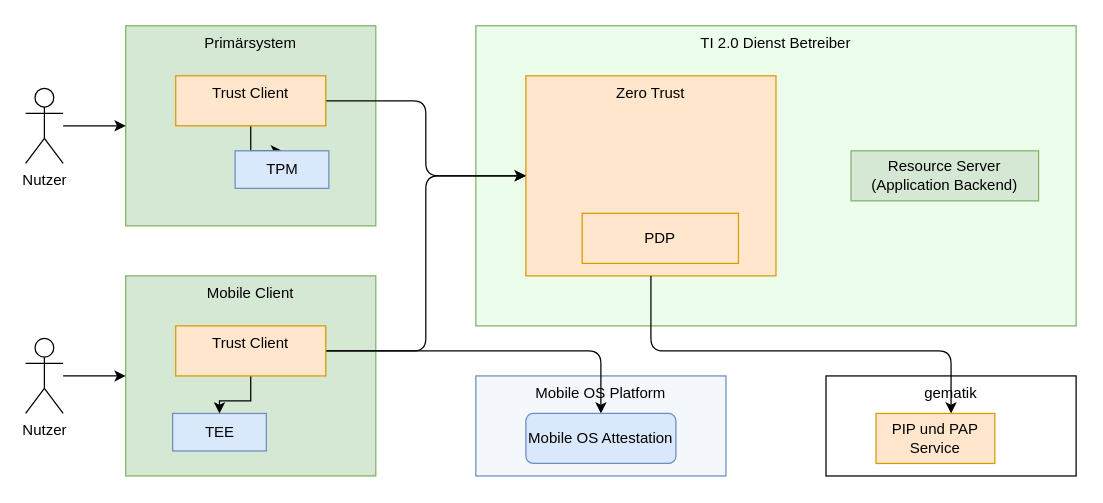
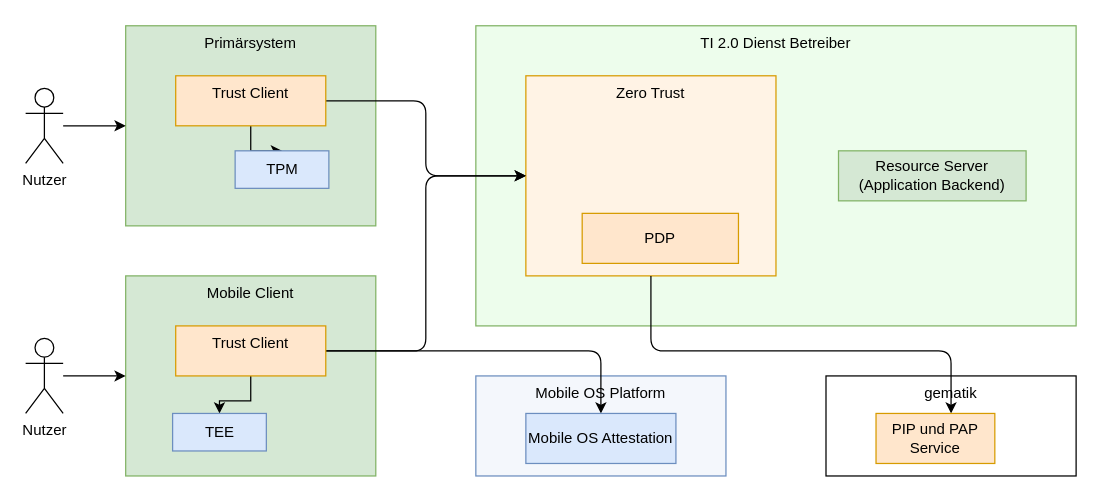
node "Zero Trust": fillcolor #ffe6cc -> #fff3e5
node "Resource Server (Application Backend)": moved (944, 176) -> (932, 176)
node "Mobile OS Attestation": shape rounded rectangle -> rectangle
